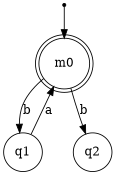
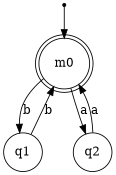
edge "q1" -> "m0": label "a" -> "b"
edge "m0" -> "q2": label "b" -> "a"
edge "q2" -> "m0": added, label "a"
